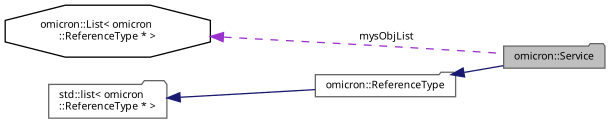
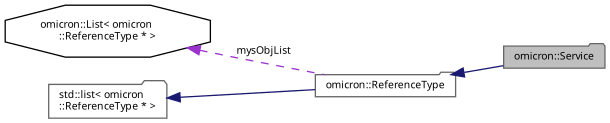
edge "omicron::Service" -> "omicron::List< omicron ::ReferenceType * >": now "omicron::ReferenceType" -> "omicron::List< omicron ::ReferenceType * >"
